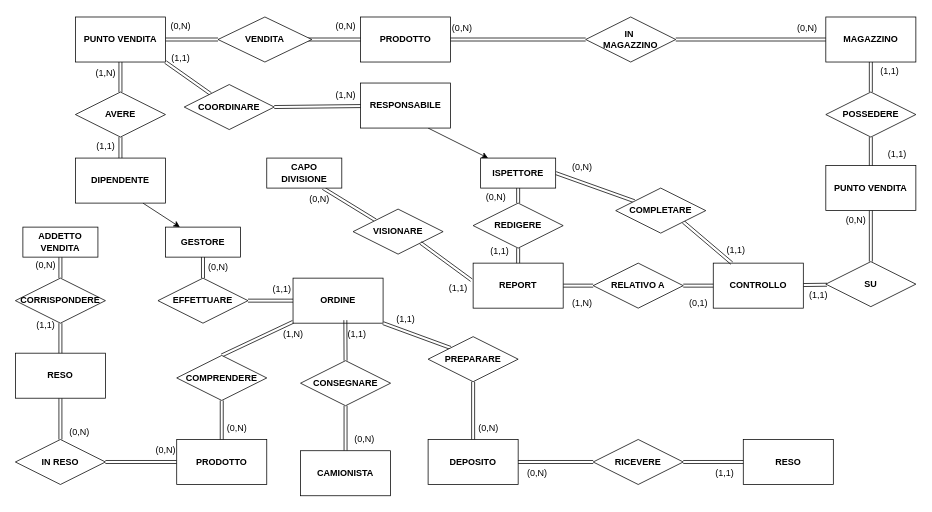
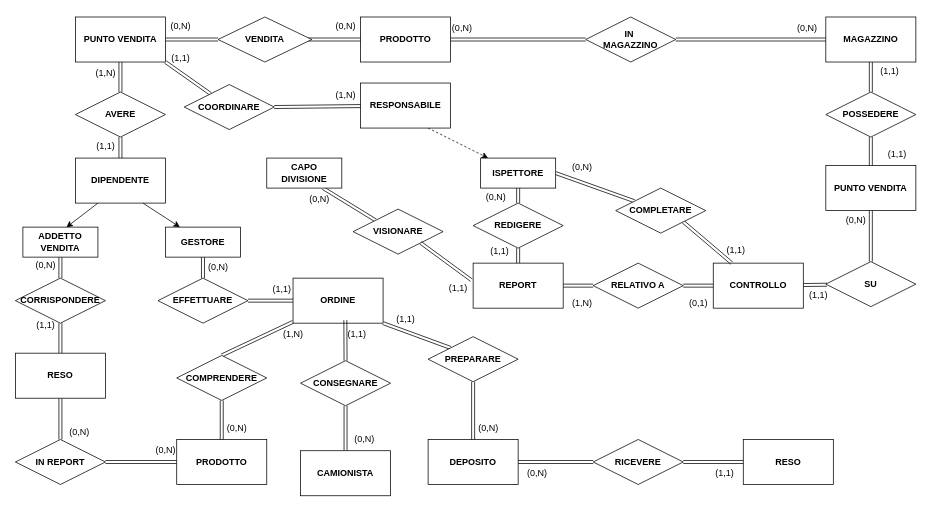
edge "RESPONSABILE" -> "ISPETTORE": style solid -> dashed
edge "DIPENDENTE" -> "ADDETTO VENDITA": added
node "IN RESO": label "IN RESO" -> "IN REPORT"
